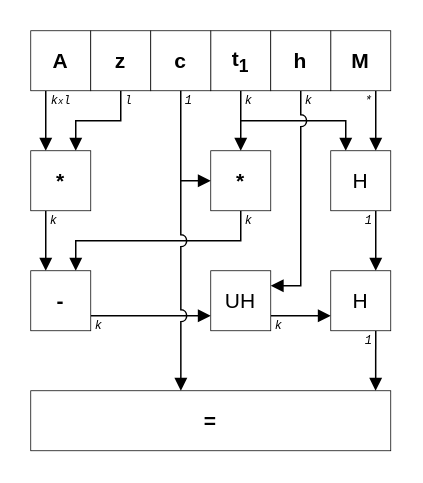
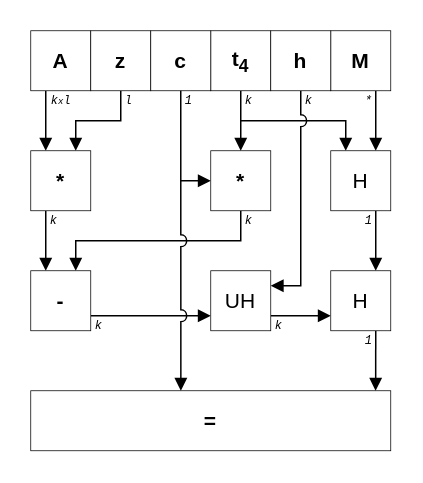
node "t1": label "t1" -> "t4"
